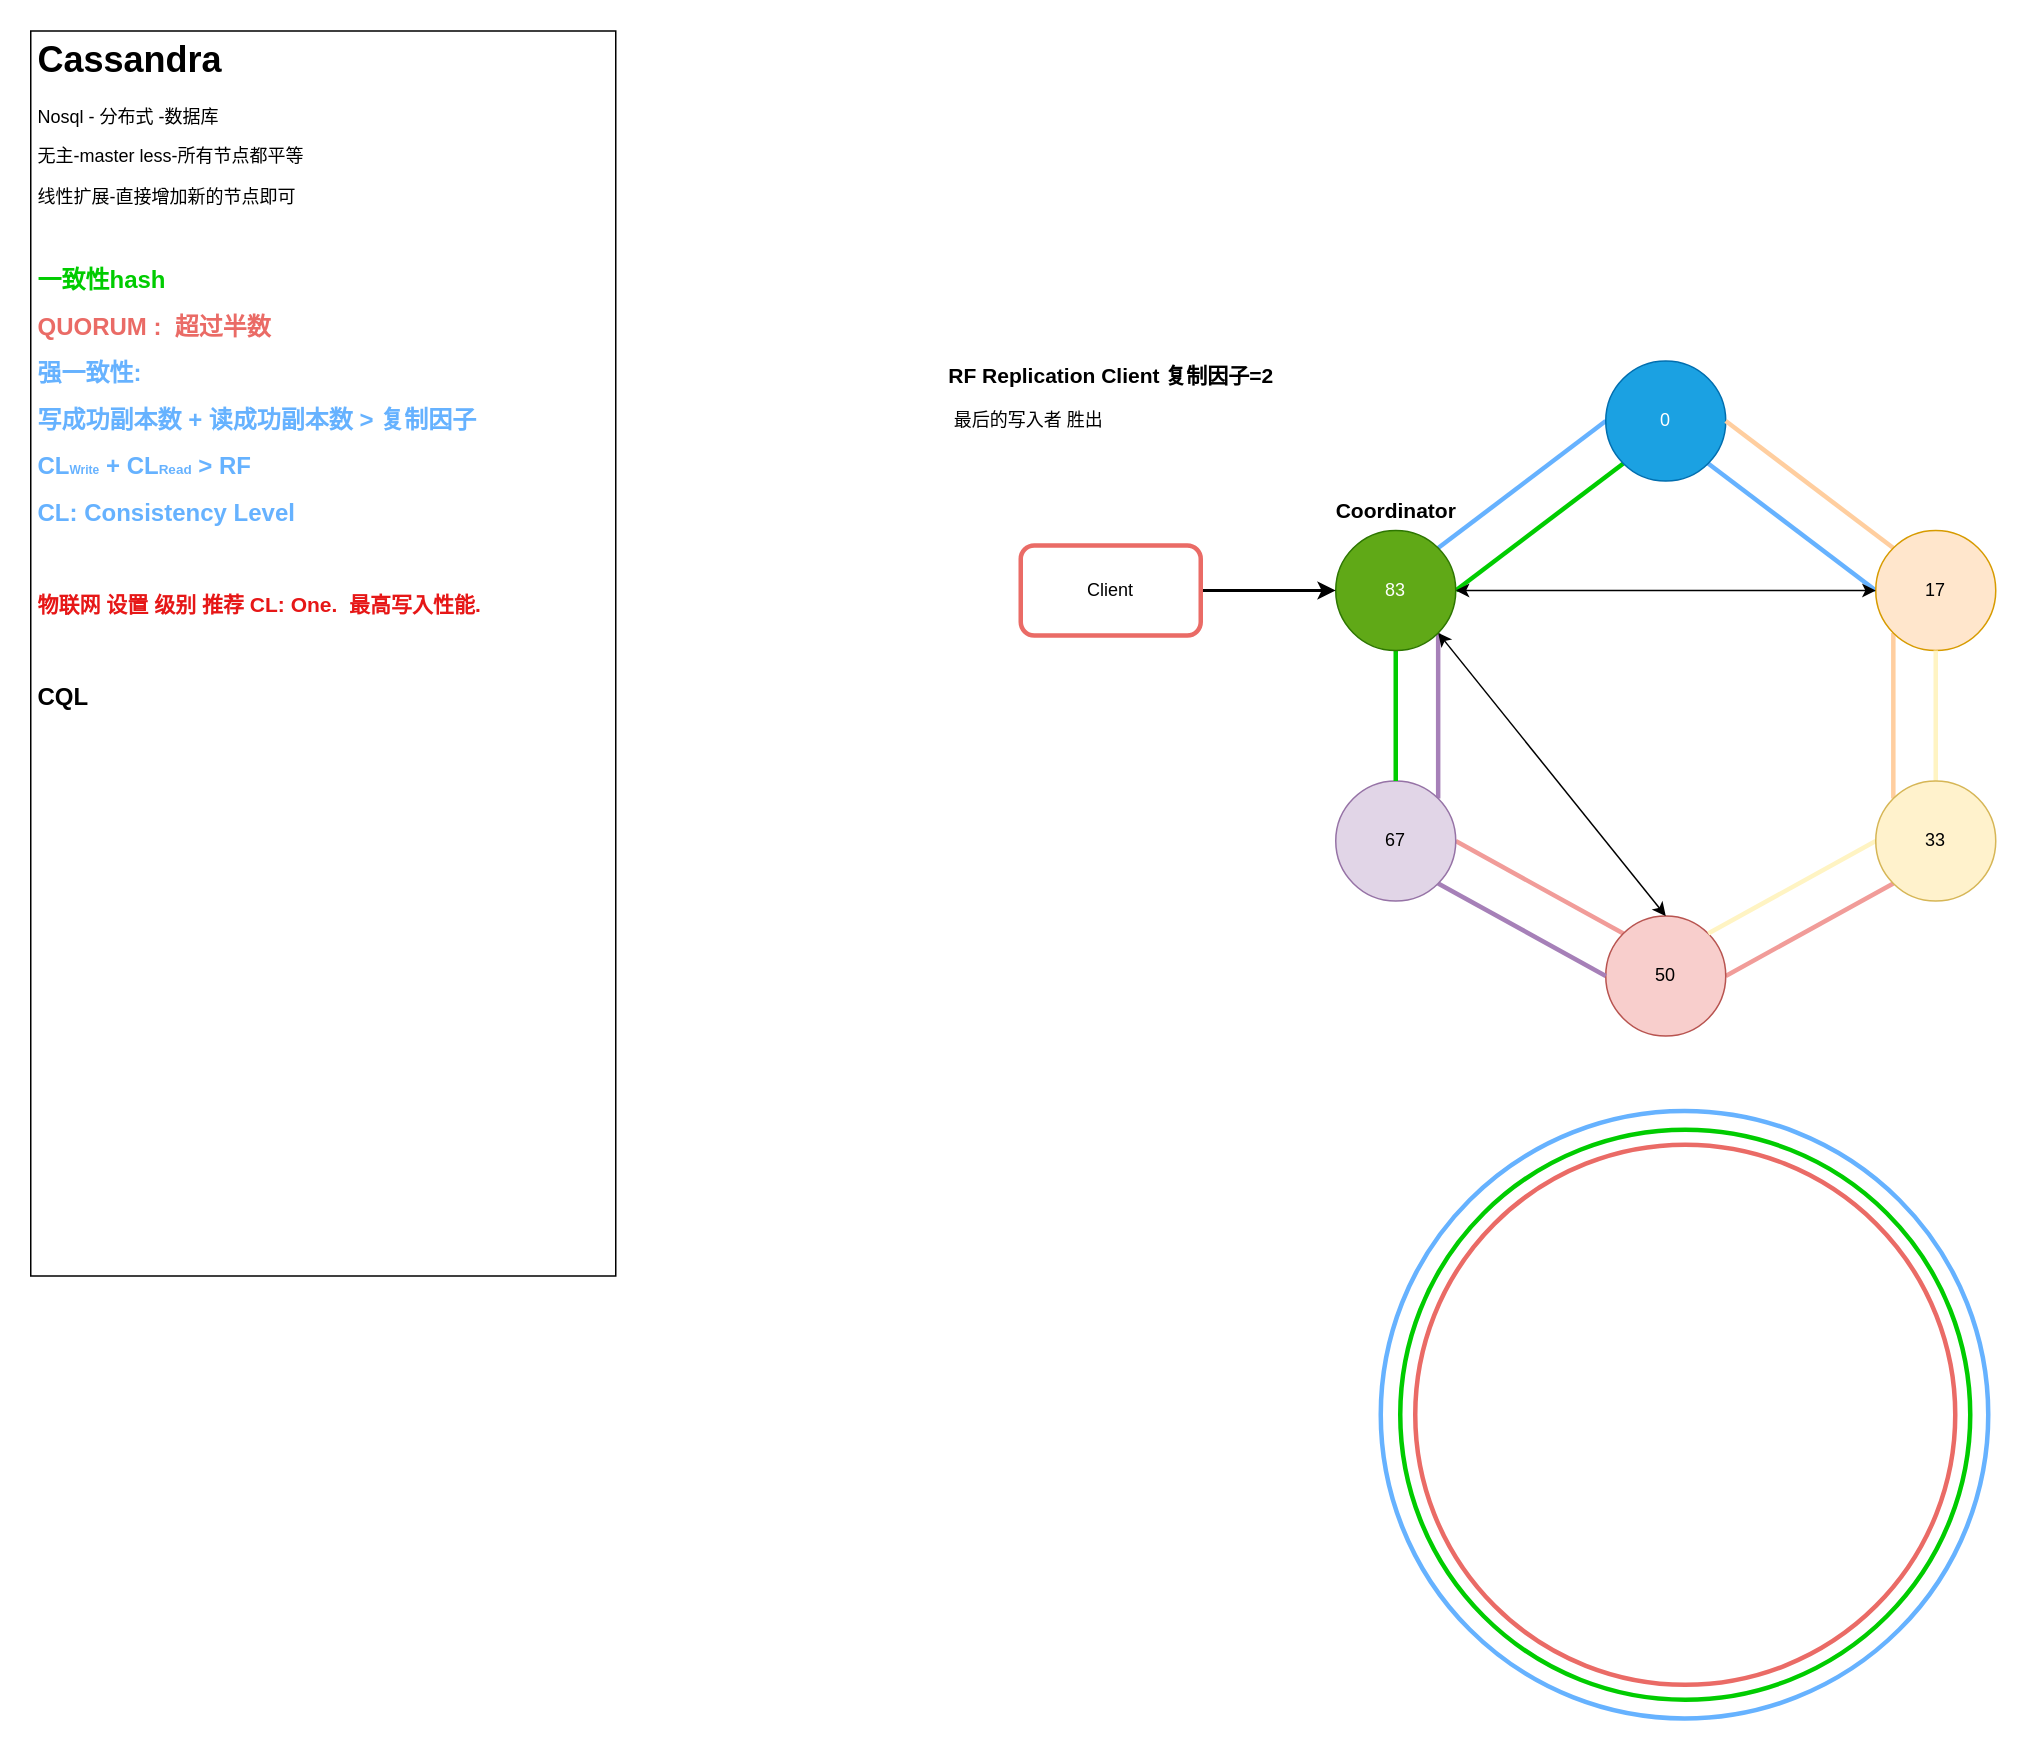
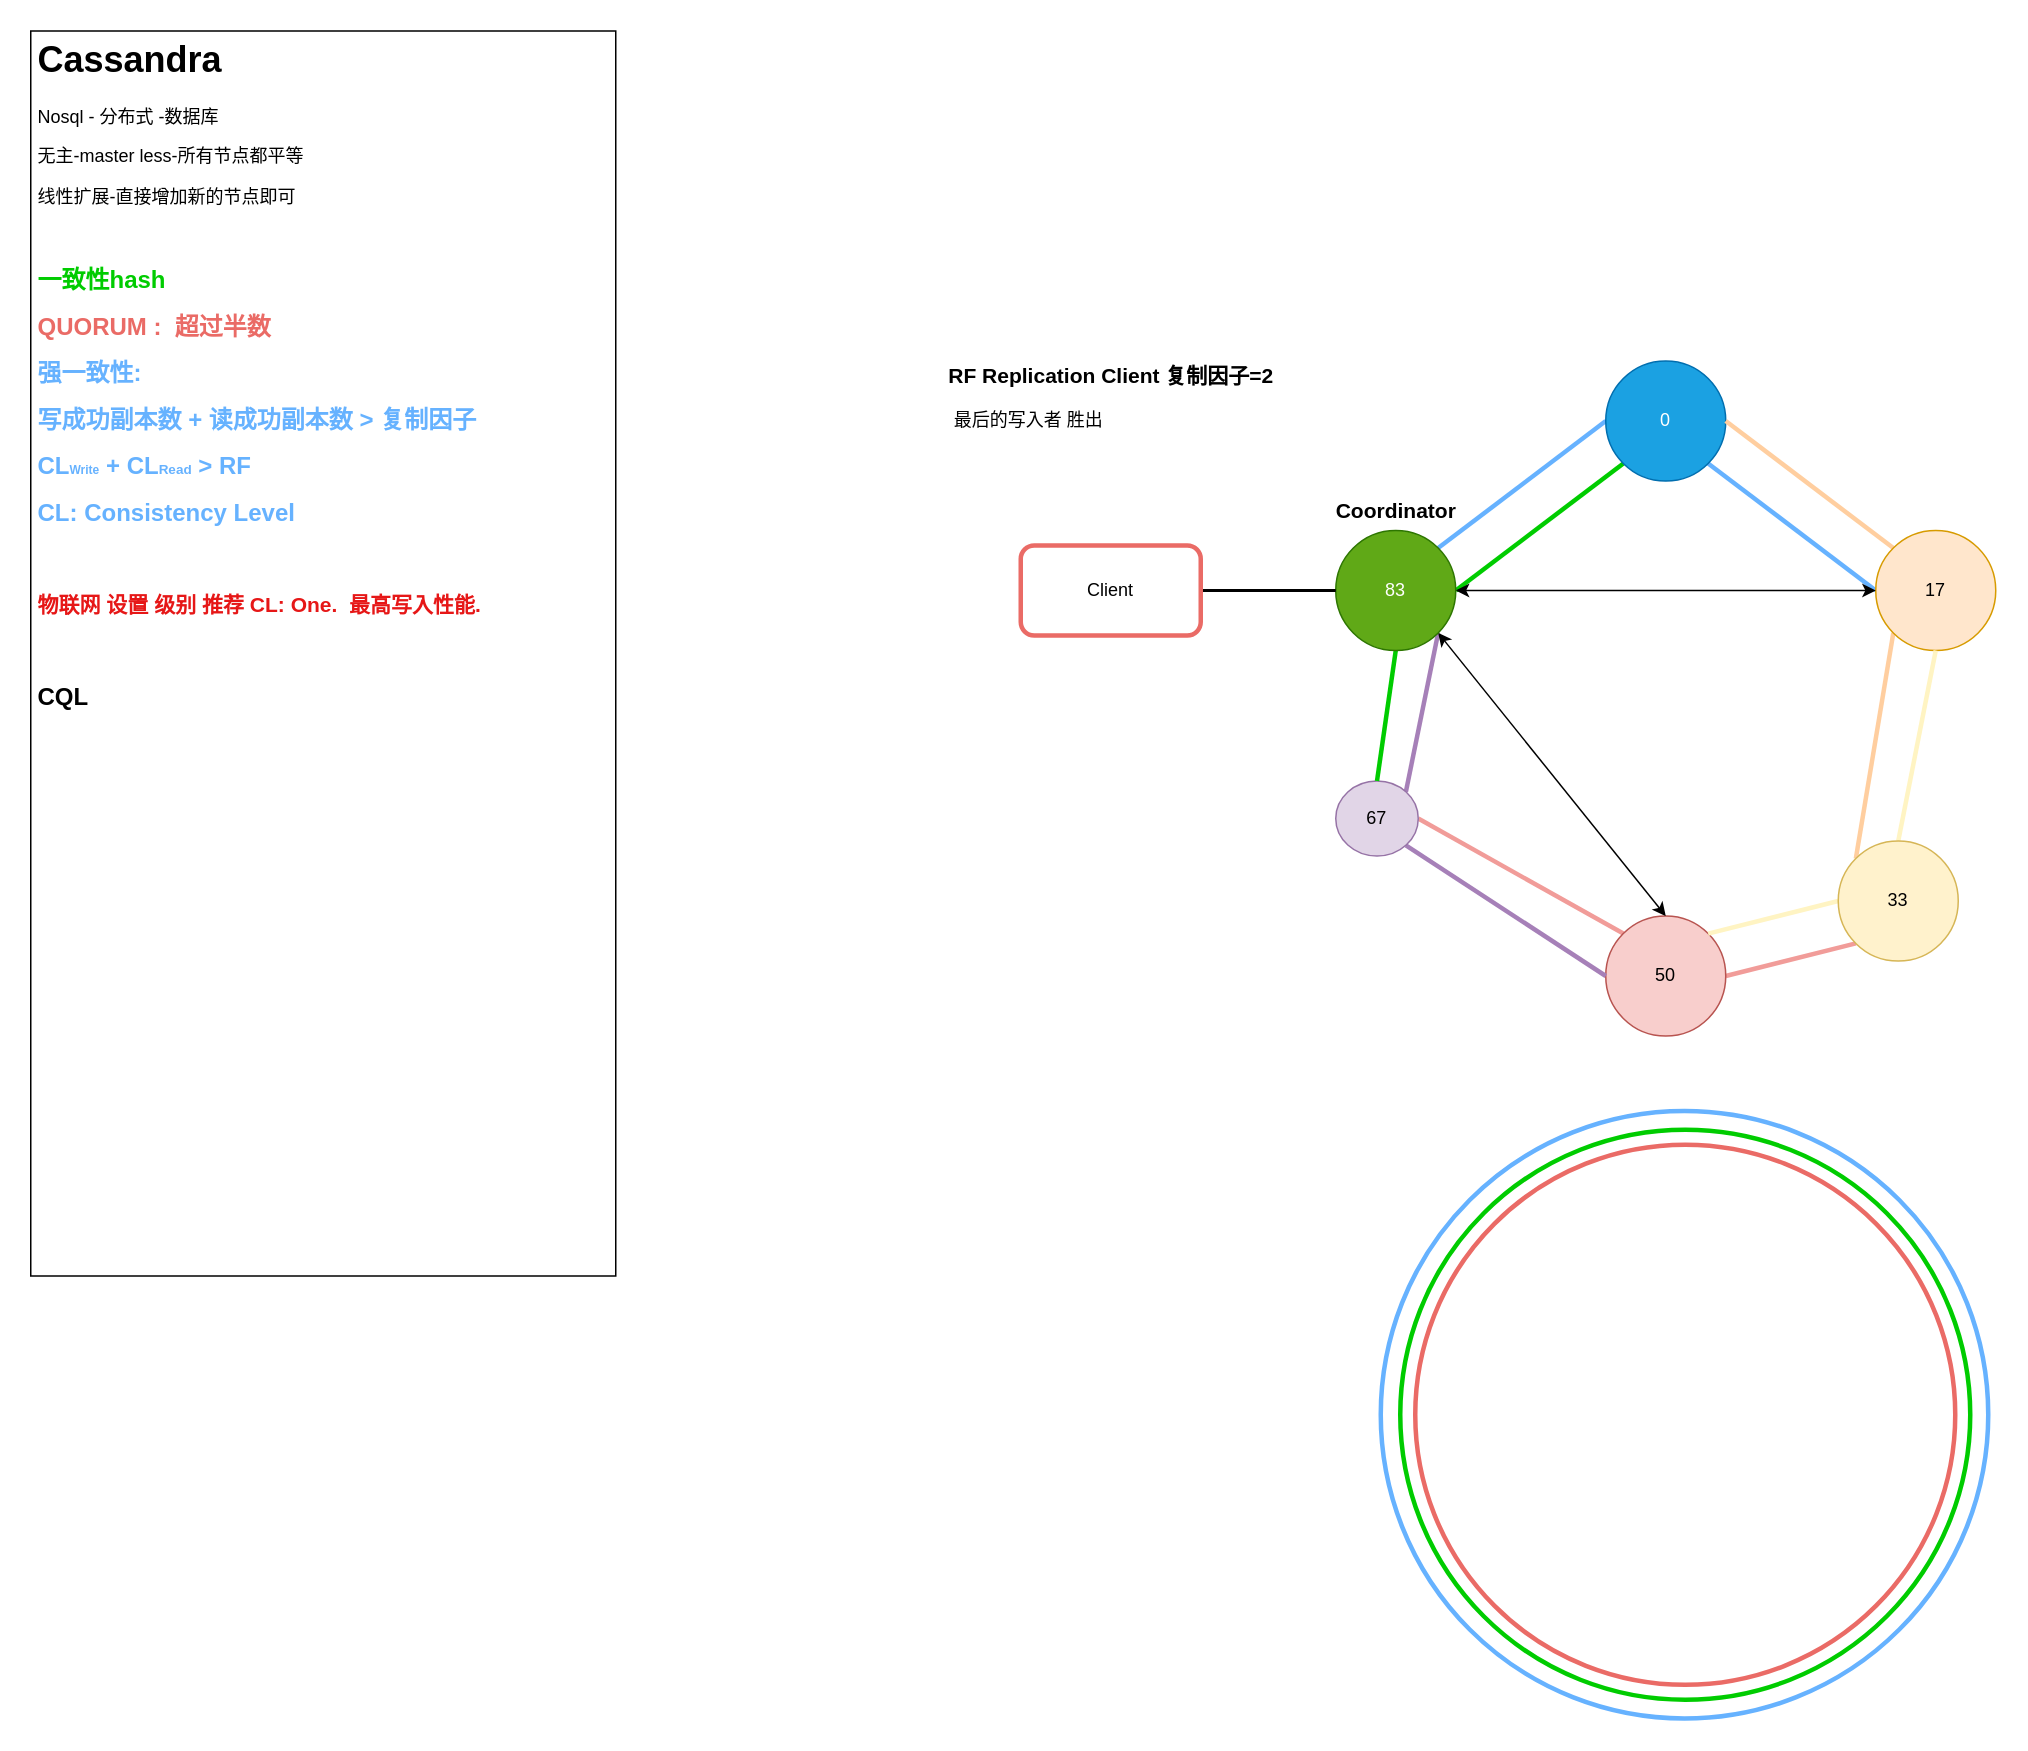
edge "Client" -> "83": arrowhead classic -> none
node "67": size 120x120 -> 83x75
node "33": moved (1936, 841) -> (1898, 901)
